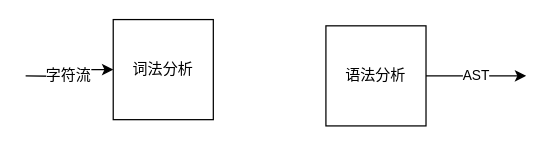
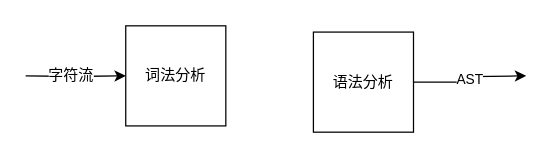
node "词法分析": moved (163, 69) -> (176, 76)
node "语法分析": moved (376, 76) -> (363, 82)
